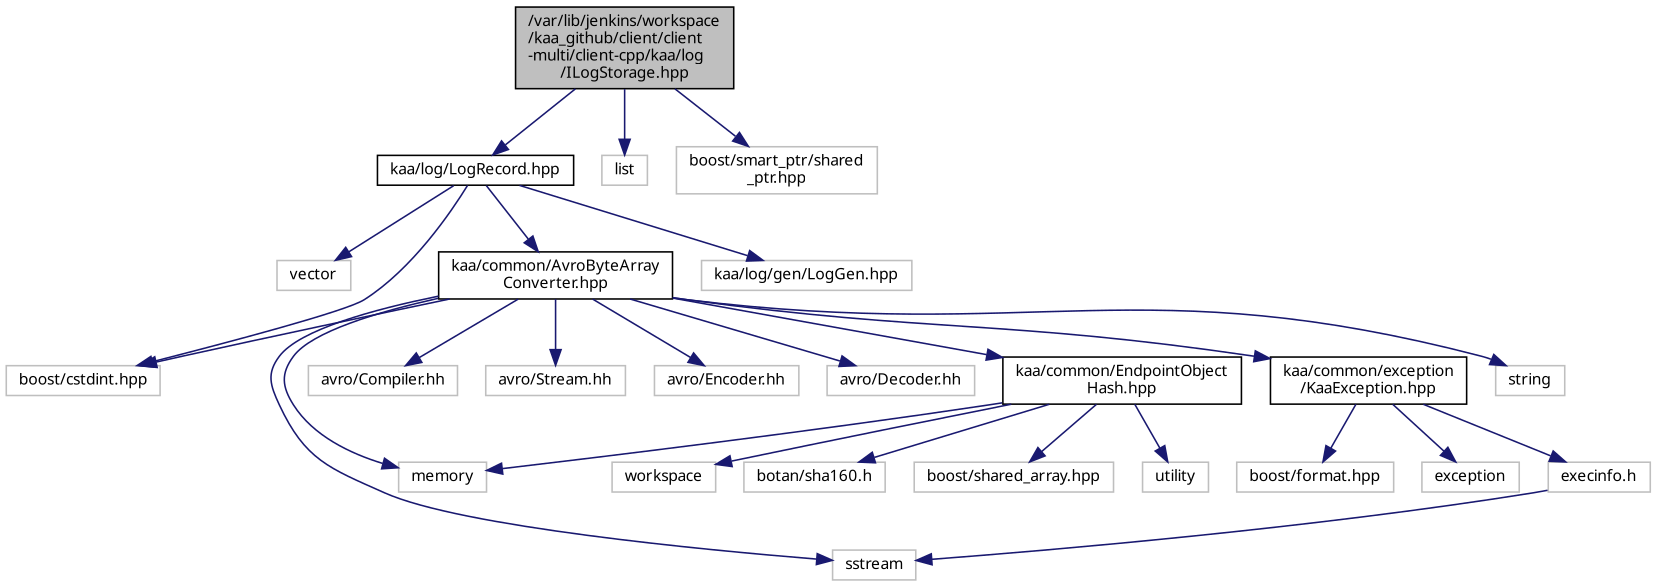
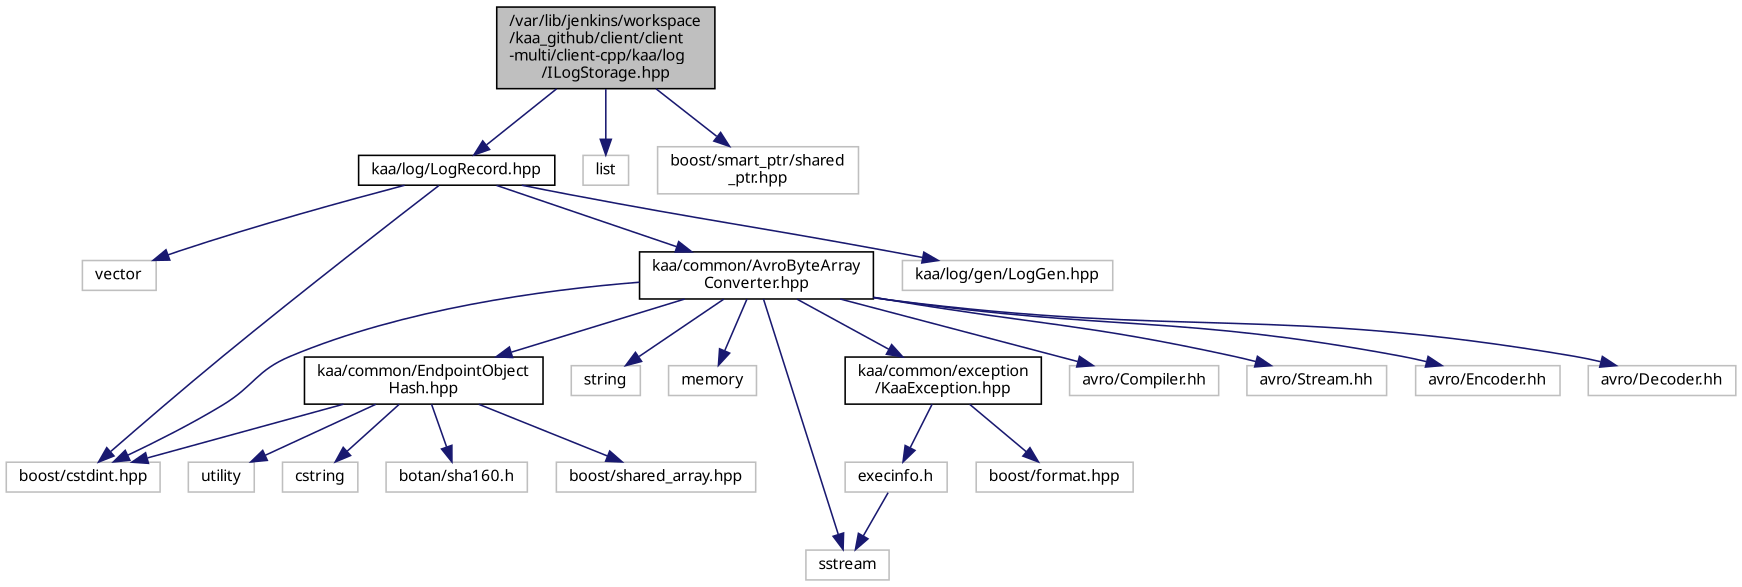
edge "kaa/common/EndpointObject Hash.hpp" -> "memory": now "kaa/common/EndpointObject Hash.hpp" -> "boost/cstdint.hpp"
node "workspace": label "workspace" -> "cstring"
node "exception": removed
